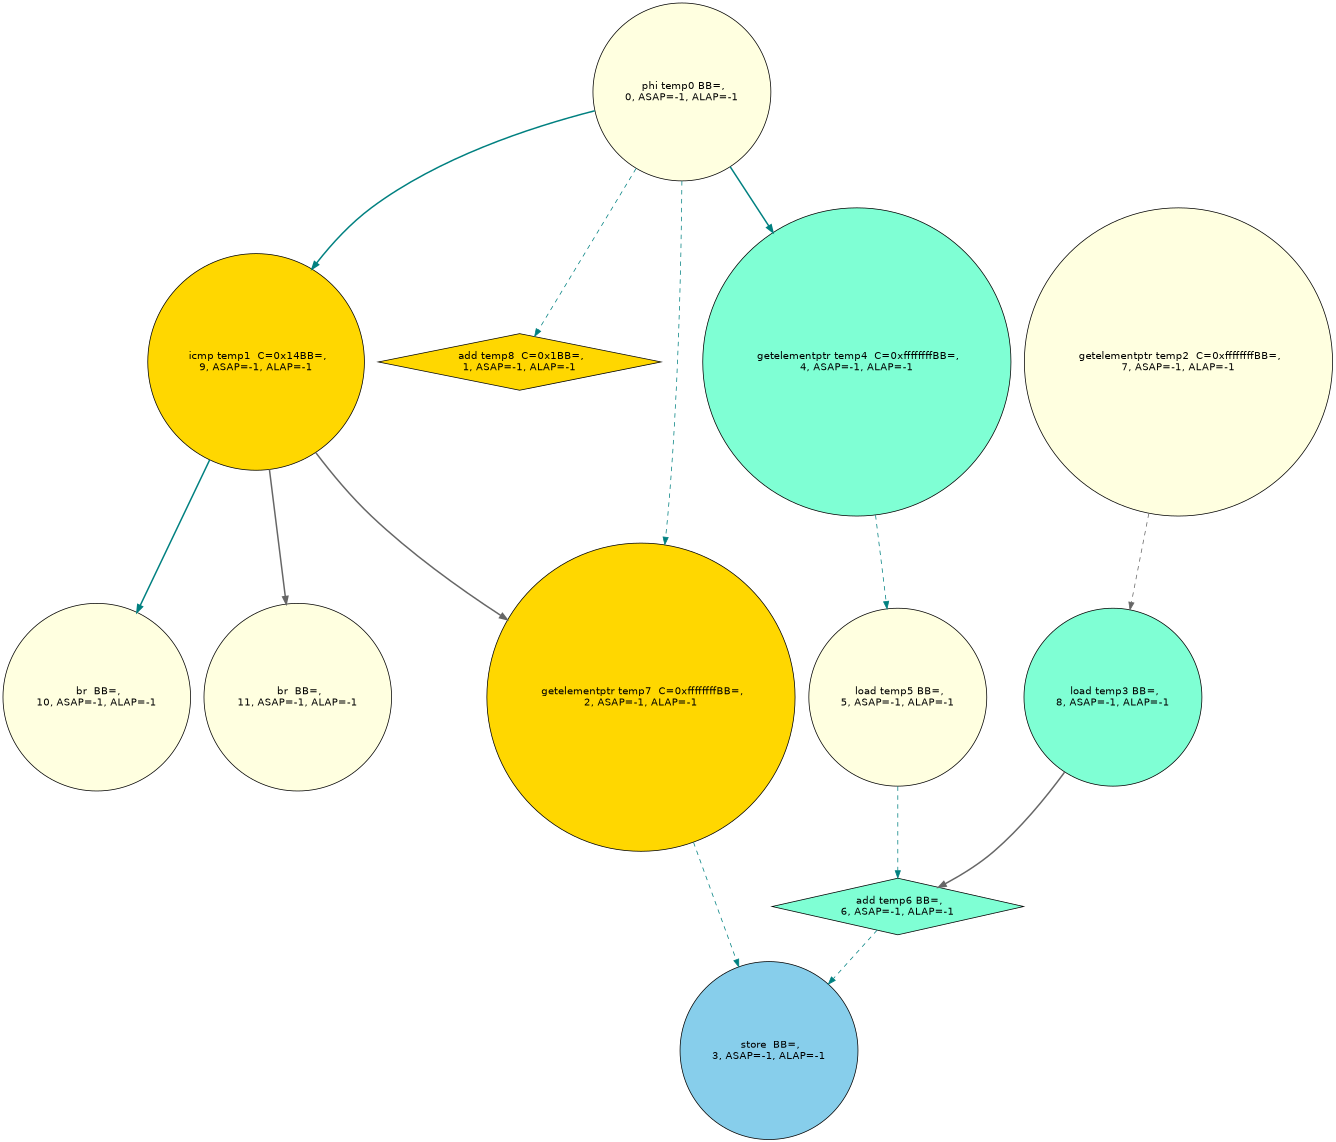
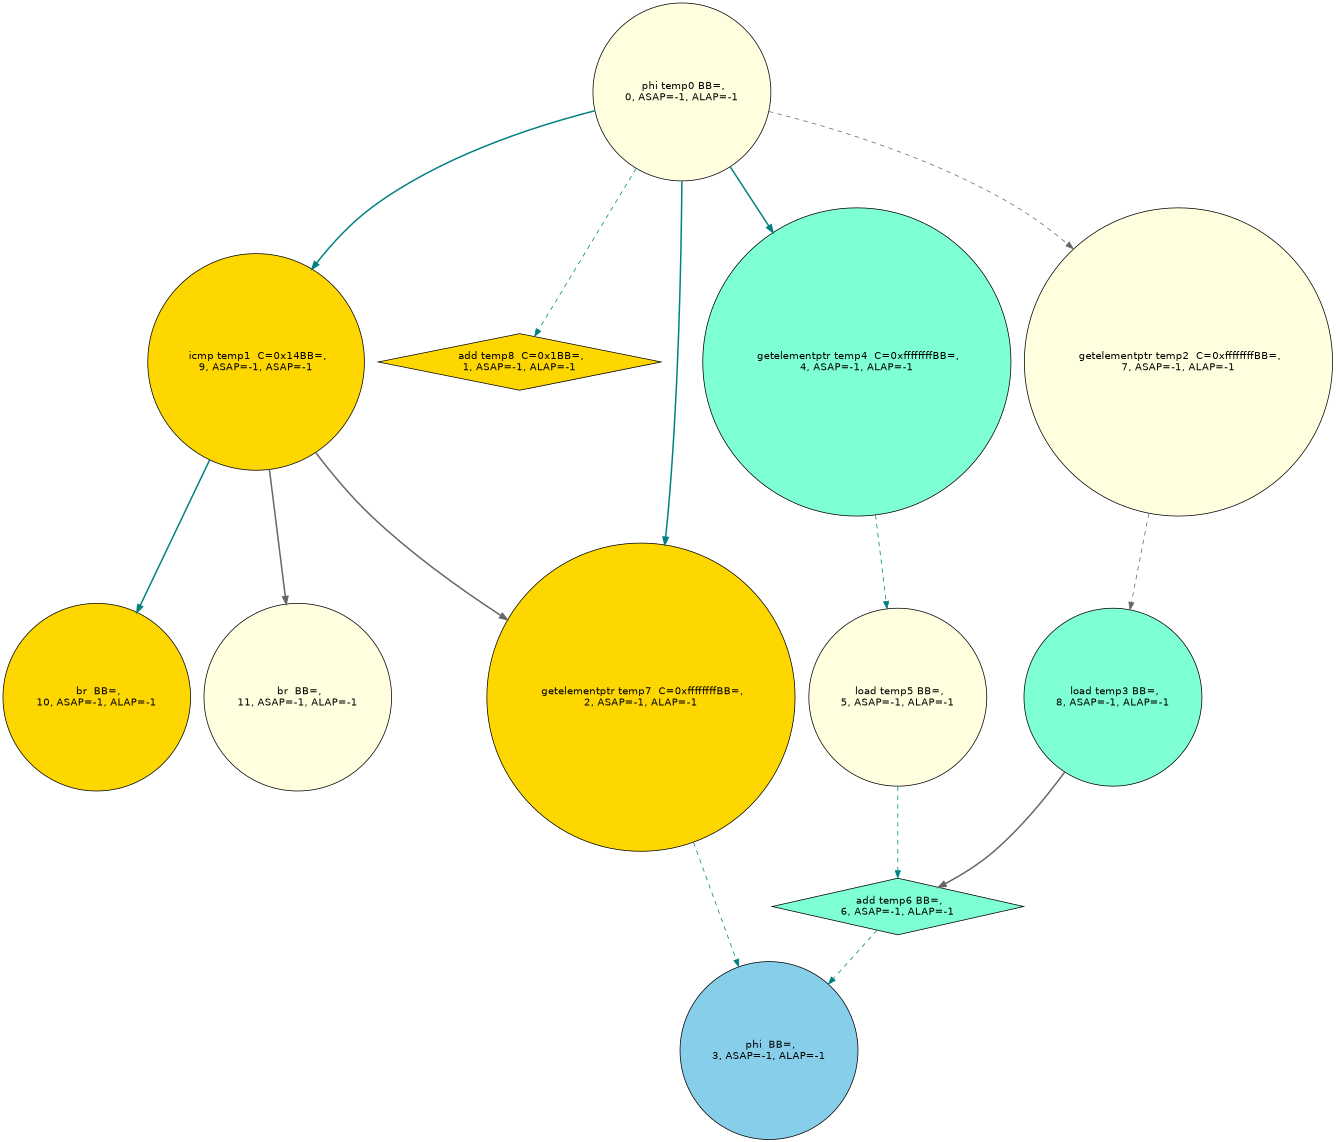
edge "phi temp0 BB=, 0, ASAP=-1, ALAP=-1" -> "getelementptr temp2  C=0xffffffffBB=, 7, ASAP=-1, ALAP=-1": added
edge "phi temp0 BB=, 0, ASAP=-1, ALAP=-1" -> "getelementptr temp7  C=0xffffffffBB=, 2, ASAP=-1, ALAP=-1": style dashed -> bold
node "icmp temp1  C=0x14BB=, 9, ASAP=-1, ALAP=-1": label "icmp temp1  C=0x14BB=, 9, ASAP=-1, ALAP=-1" -> "icmp temp1  C=0x14BB=, 9, ASAP=-1, ASAP=-1"
node "br  BB=, 10, ASAP=-1, ALAP=-1": fillcolor lightyellow -> gold
node "store  BB=, 3, ASAP=-1, ALAP=-1": label "store  BB=, 3, ASAP=-1, ALAP=-1" -> "phi  BB=, 3, ASAP=-1, ALAP=-1"
